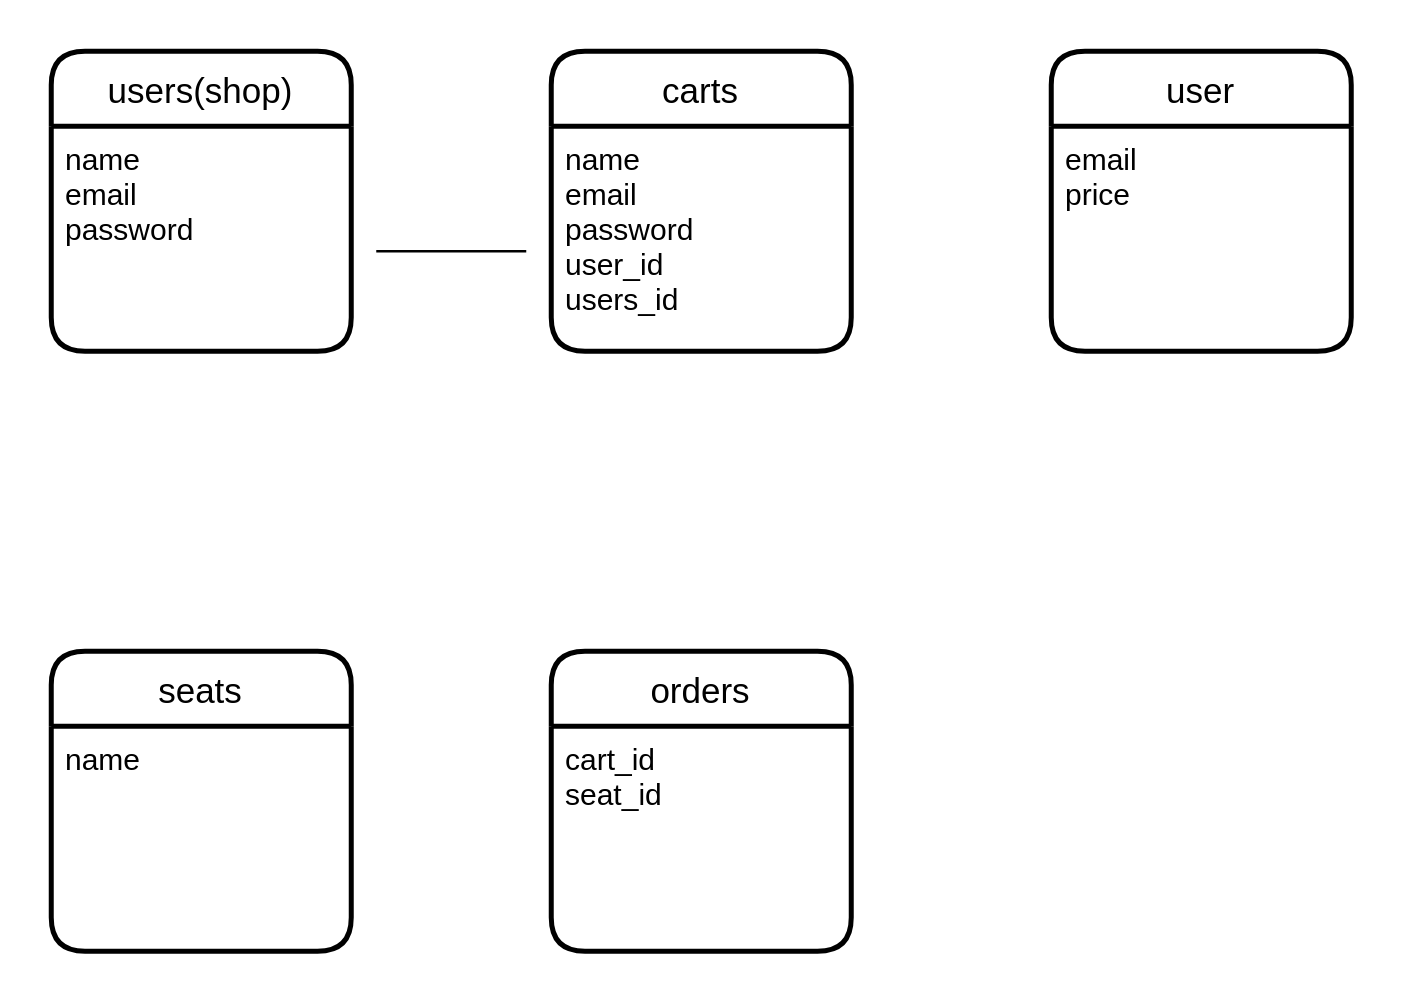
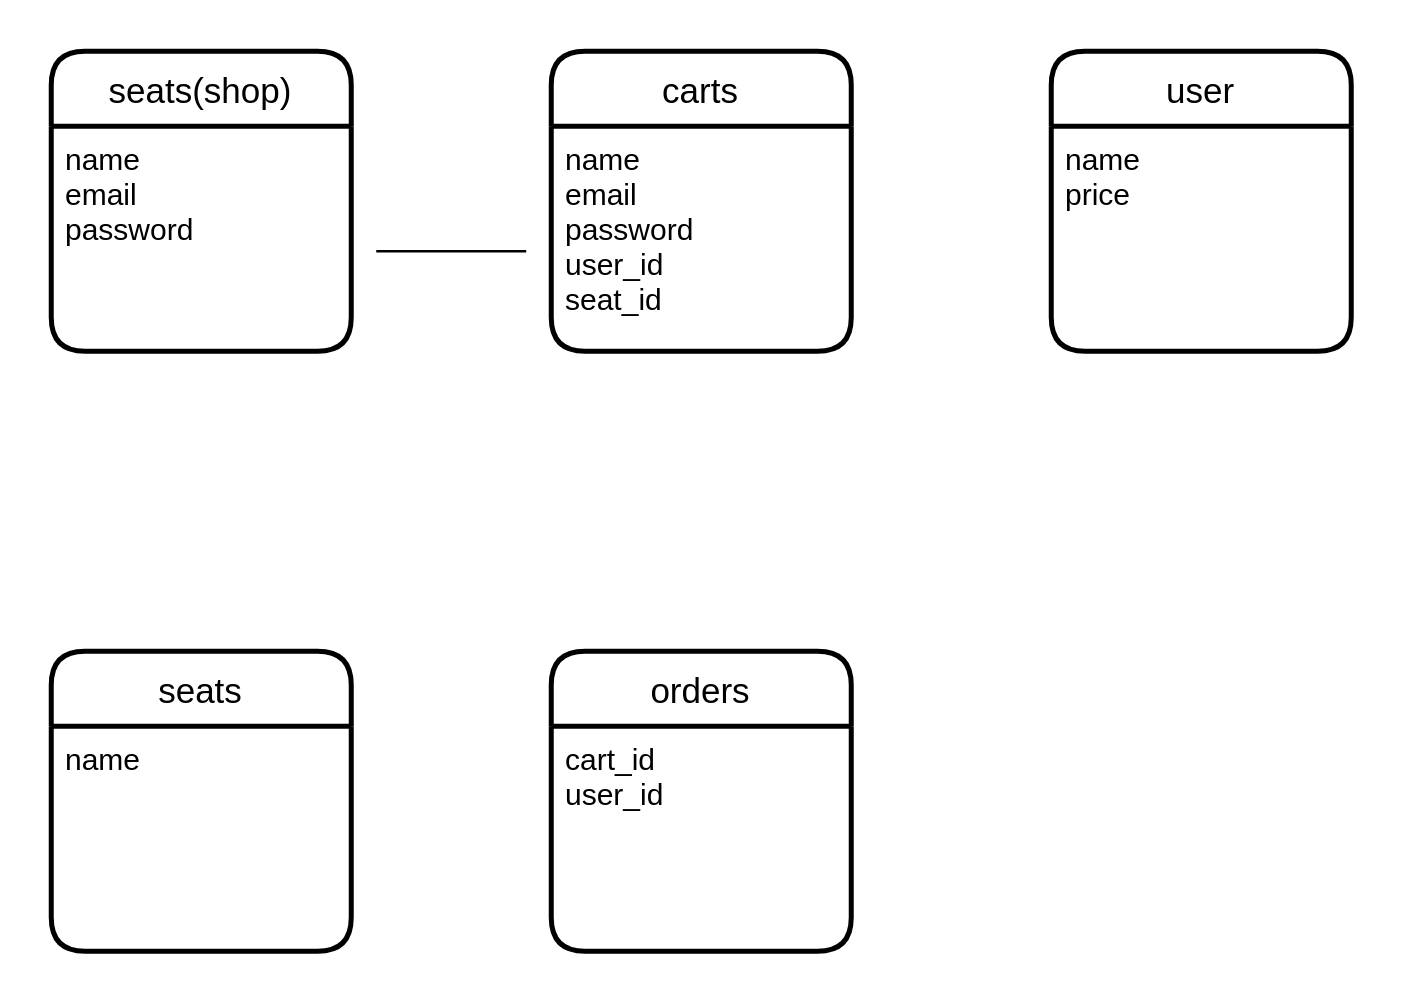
node "users(shop)": label "users(shop)" -> "seats(shop)"
node "name email password user_id users_id": label "name email password user_id users_id" -> "name email password user_id seat_id"
node "email price": label "email price" -> "name price"
node "cart_id seat_id": label "cart_id seat_id" -> "cart_id user_id"
